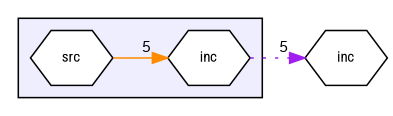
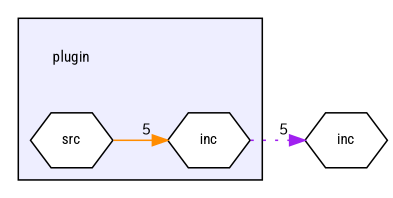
node "plugin": added
